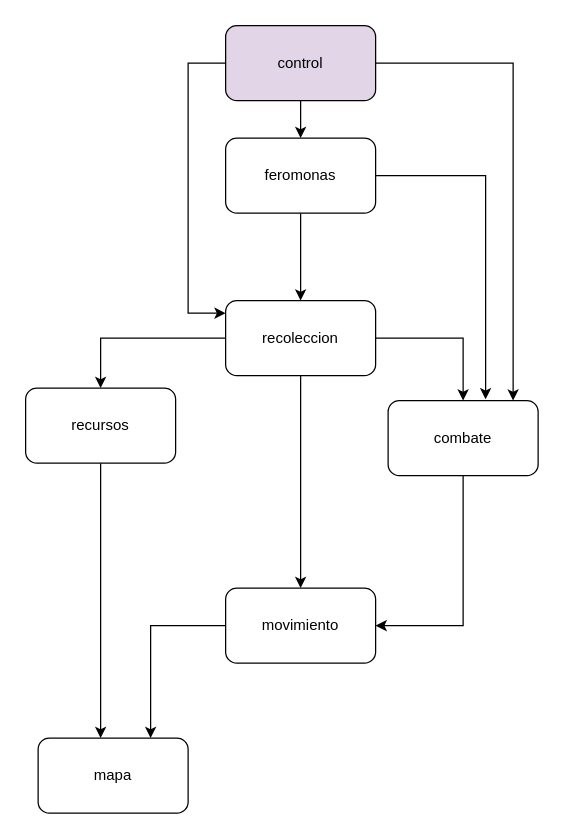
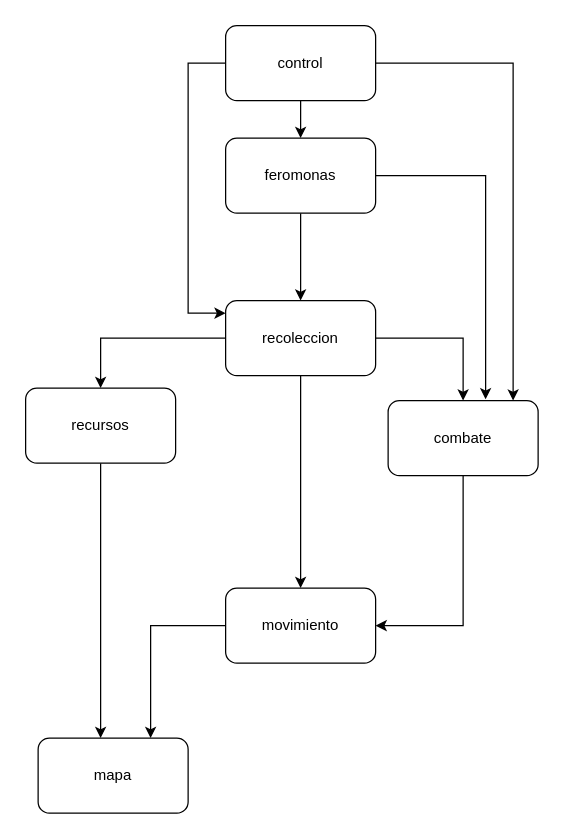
node "control": fillcolor #e1d5e7 -> #ffffff
